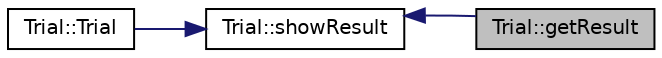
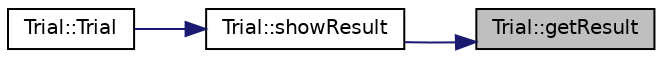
edge "Trial::getResult" -> "Trial::showResult": reversed
